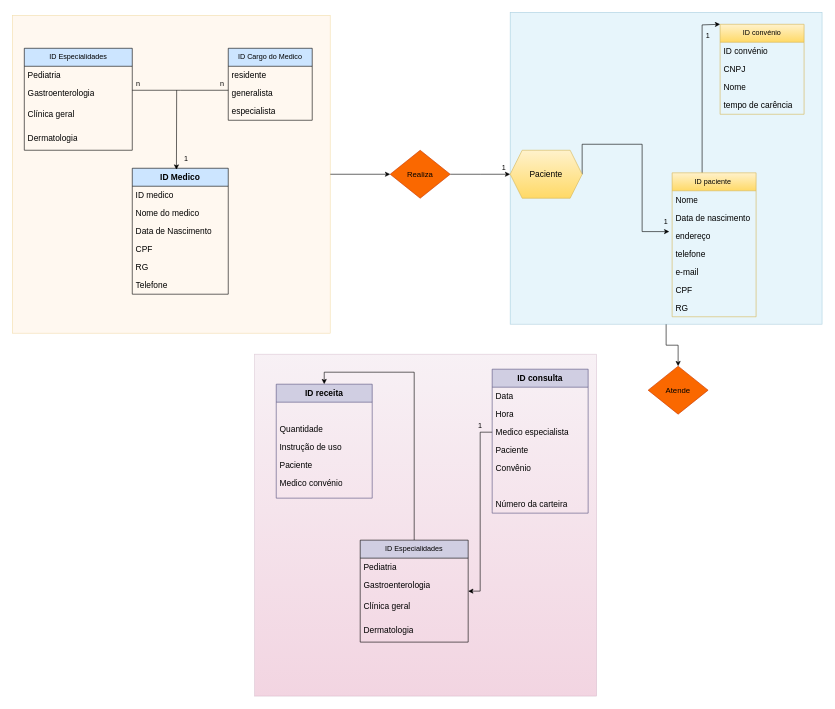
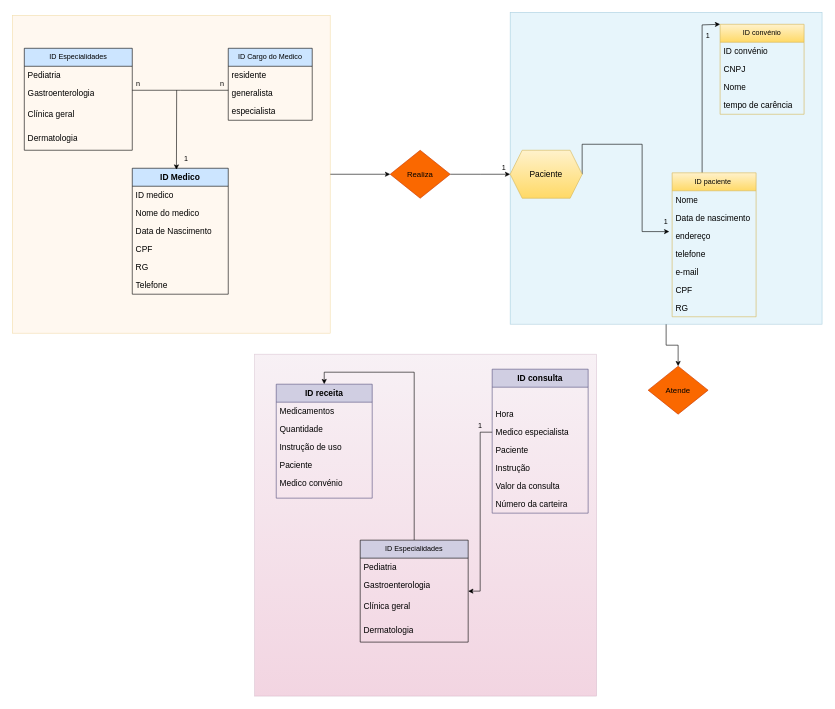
node "Data": removed
node "Medicamentos": added
node "Convênio": label "Convênio" -> "Instrução"
node "Valor da consulta": added
